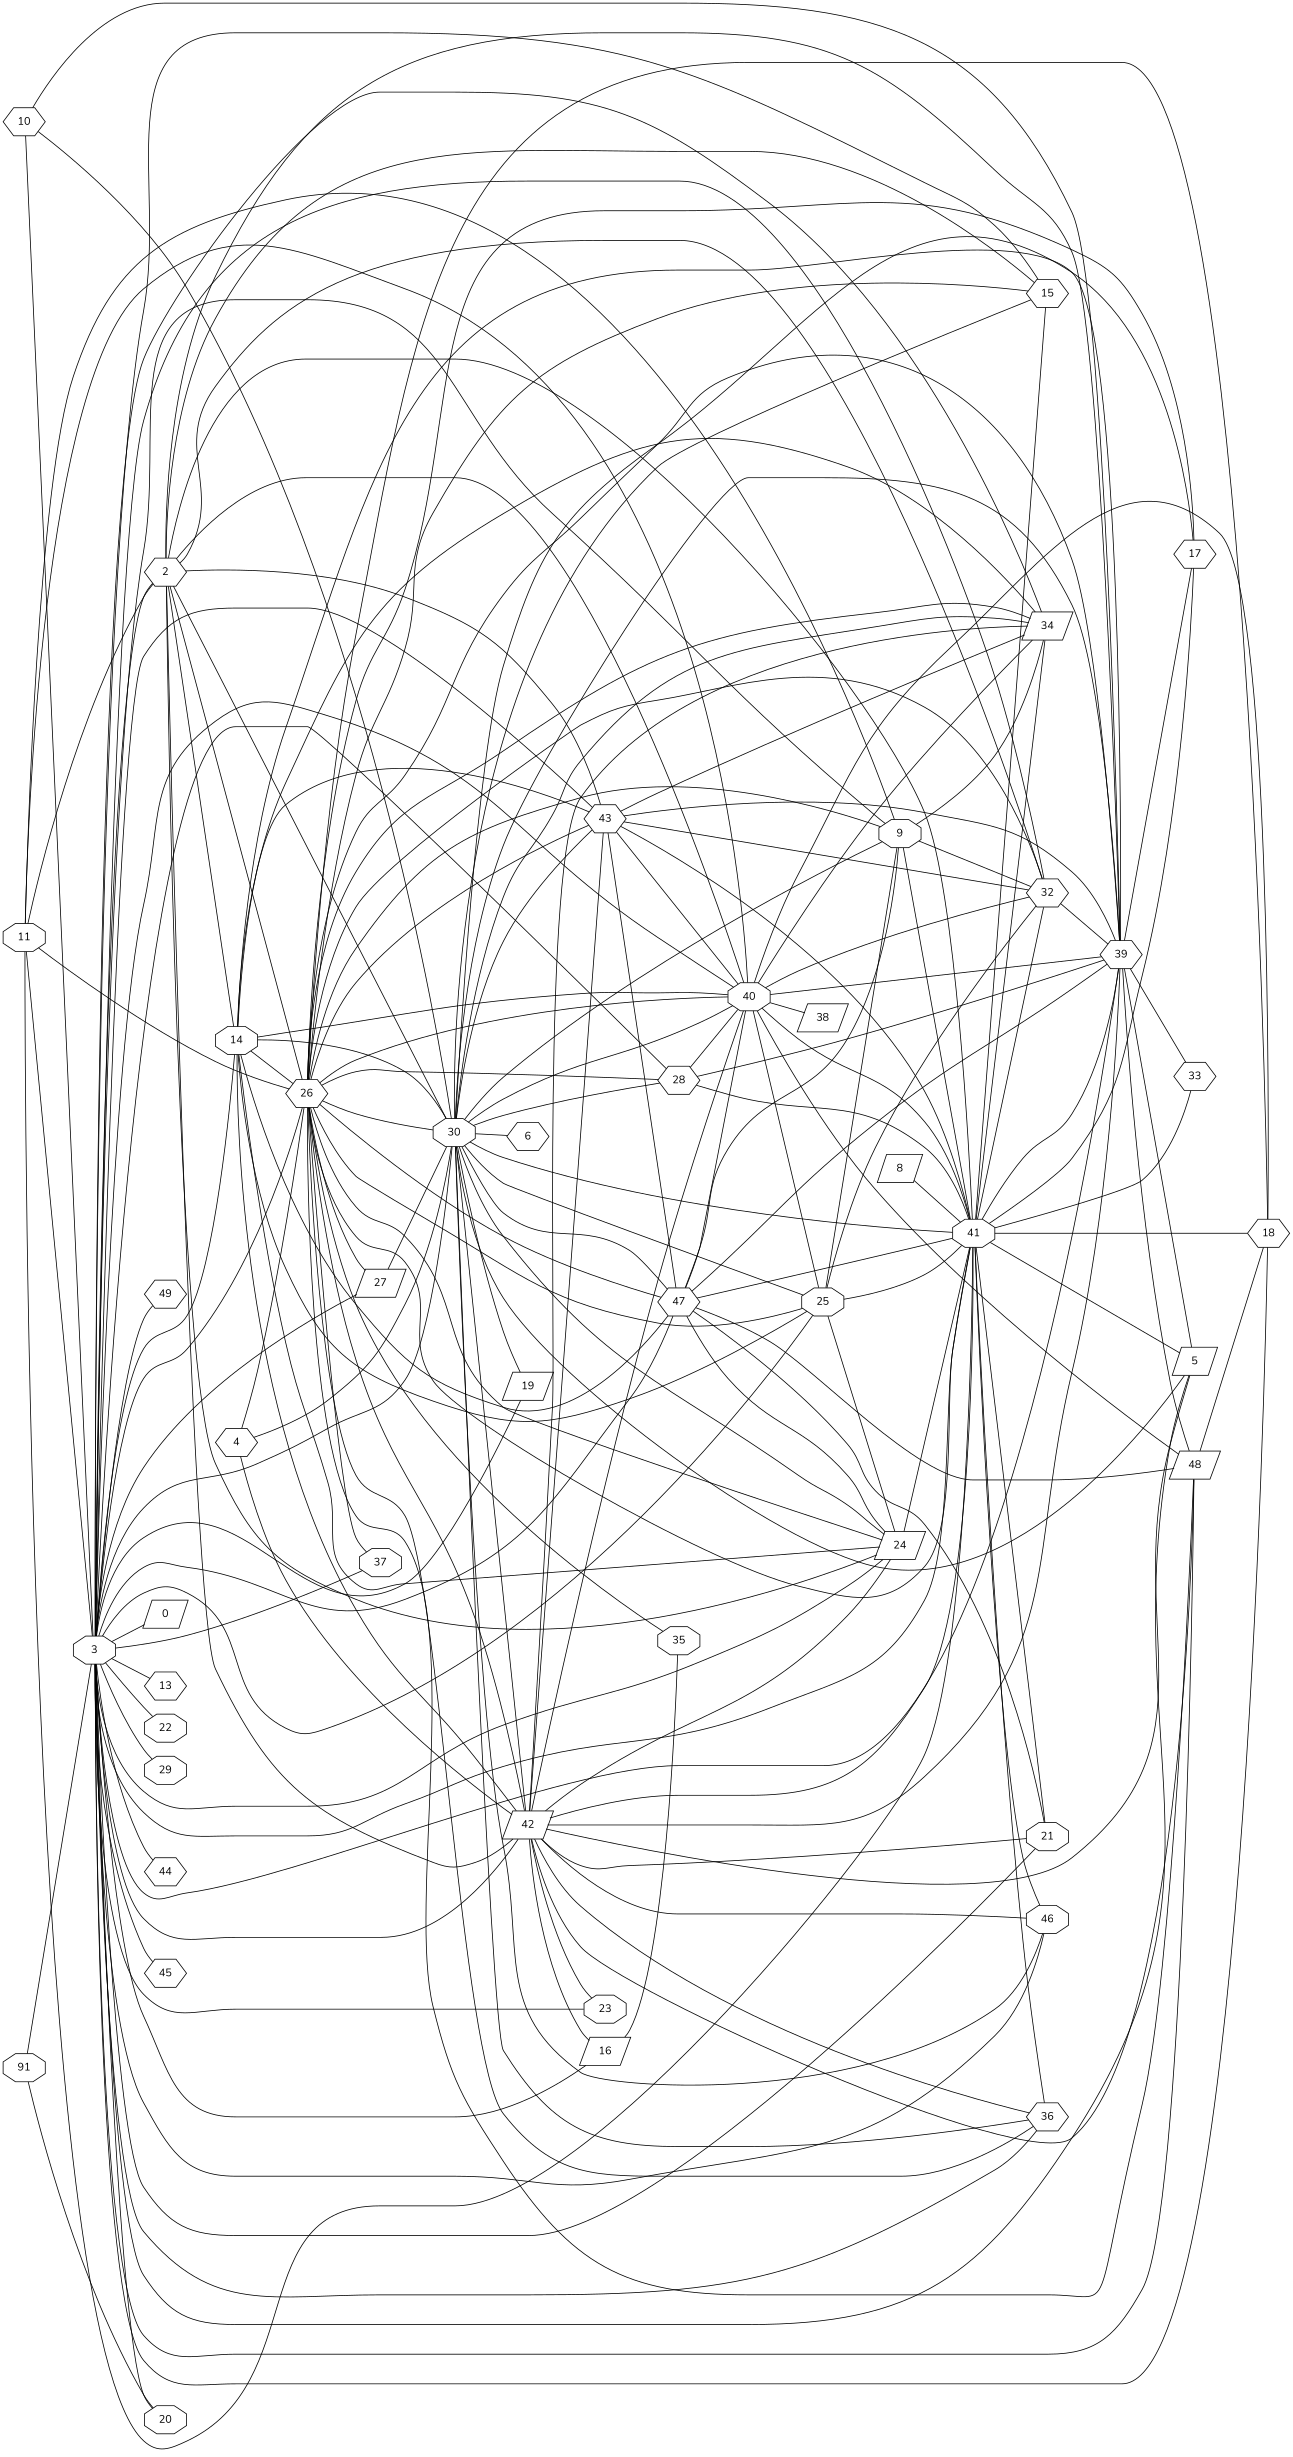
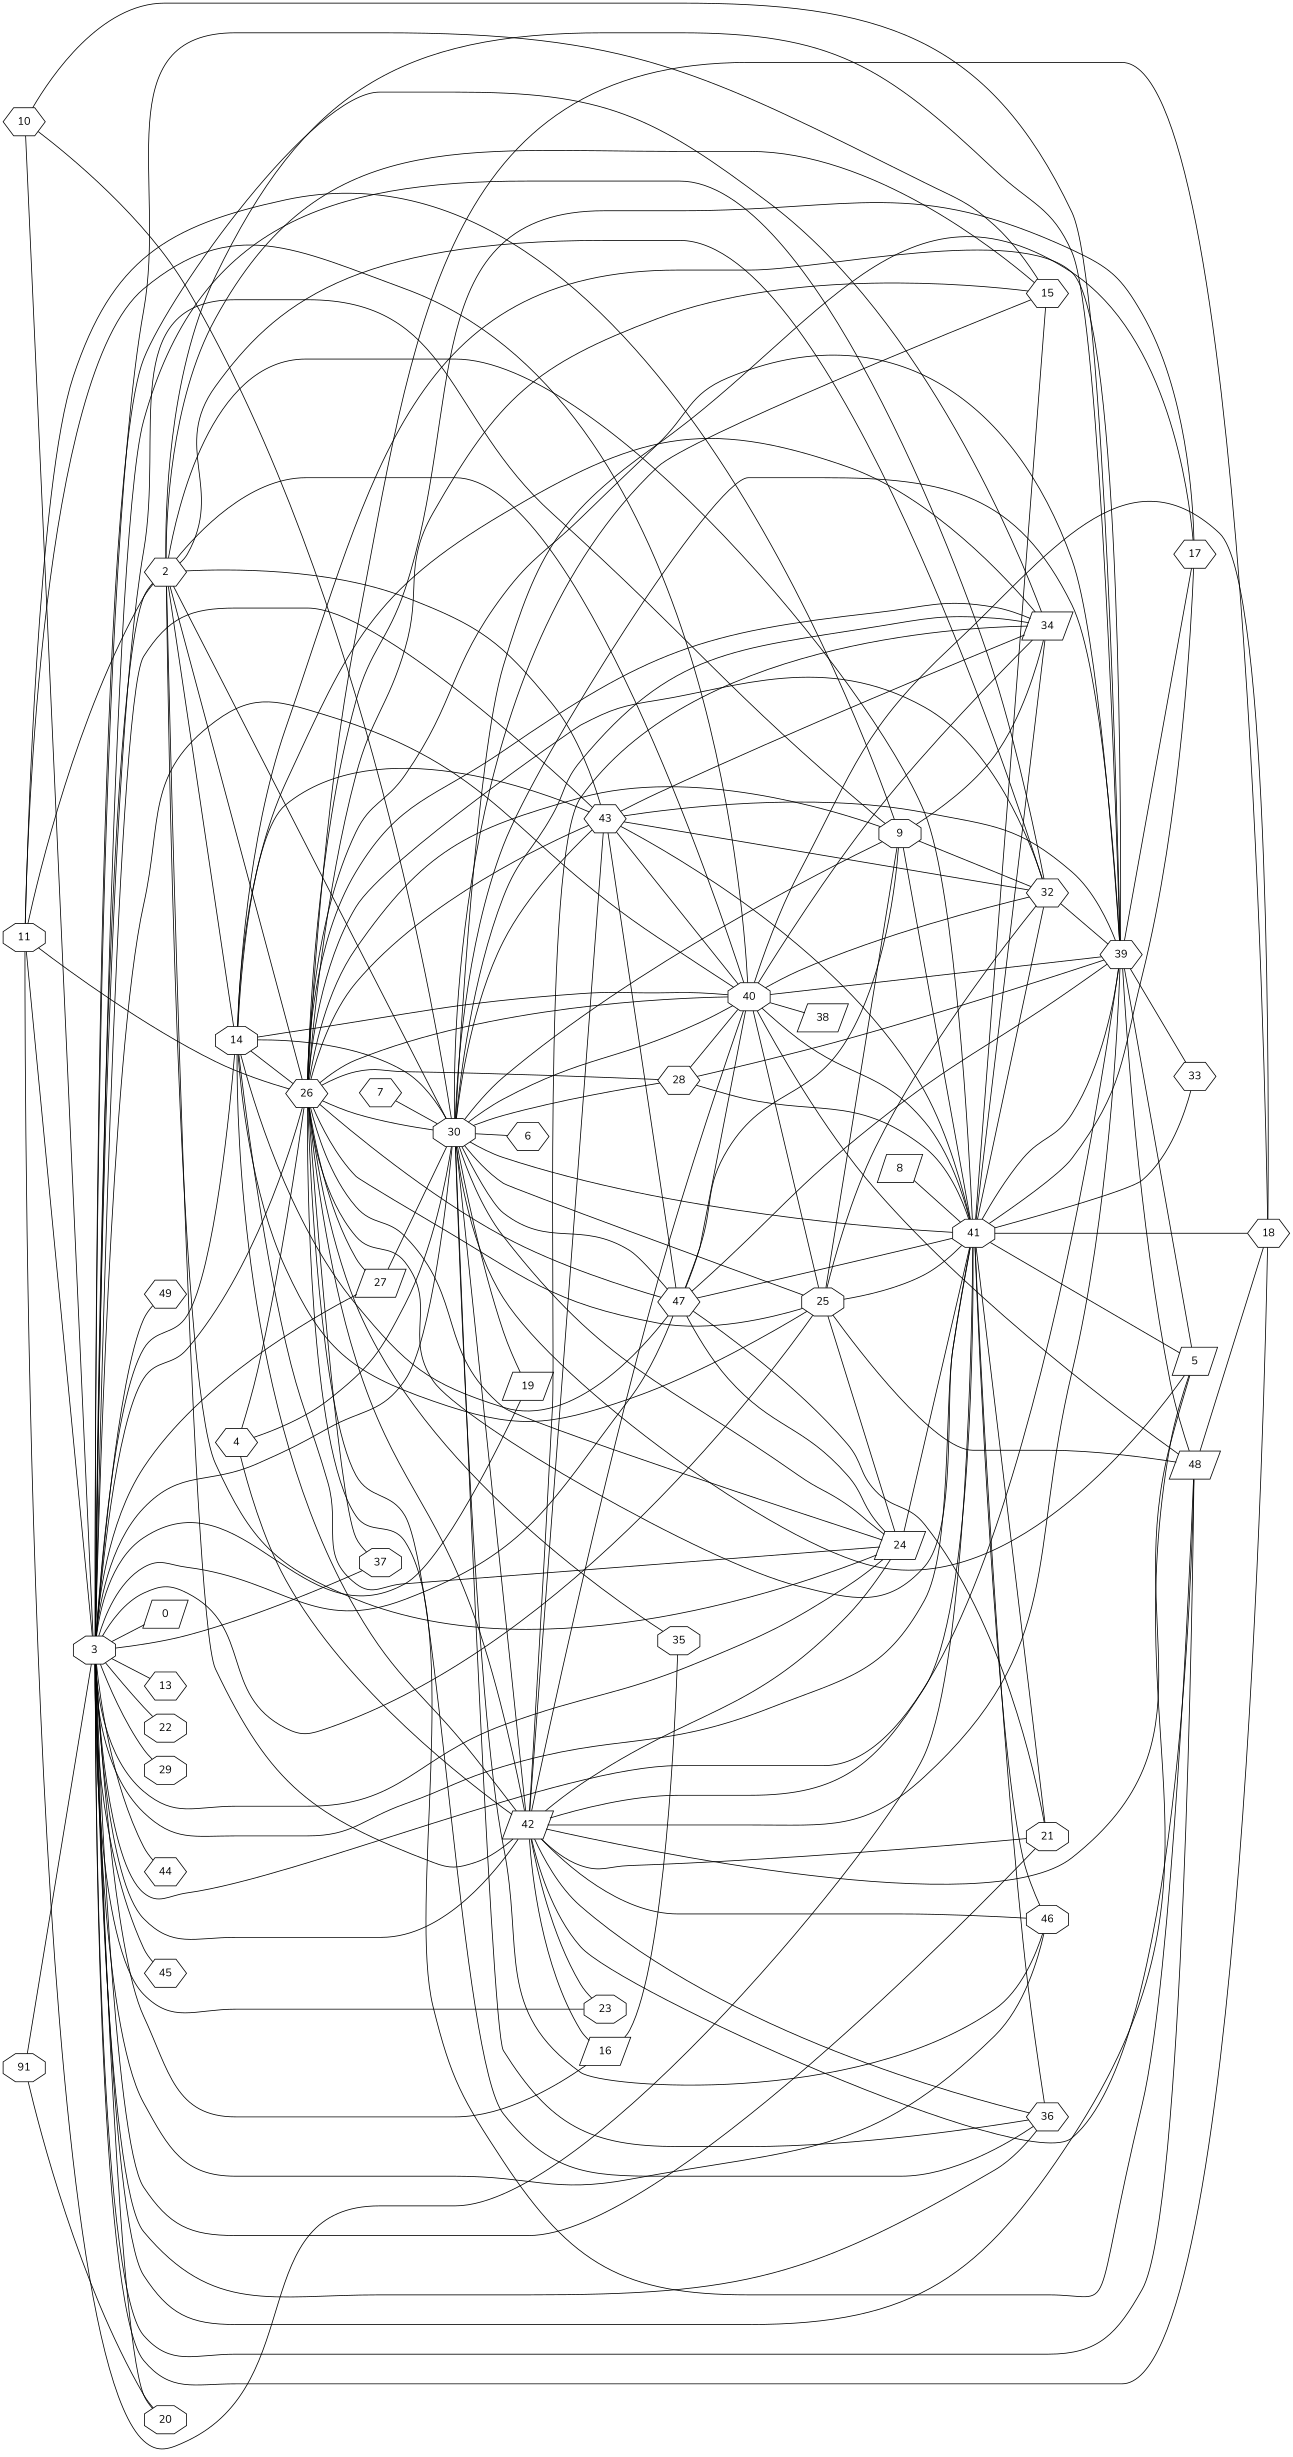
edge "28" -- "3": removed
node "7": added
edge "47" -- "48": now "25" -- "48"
